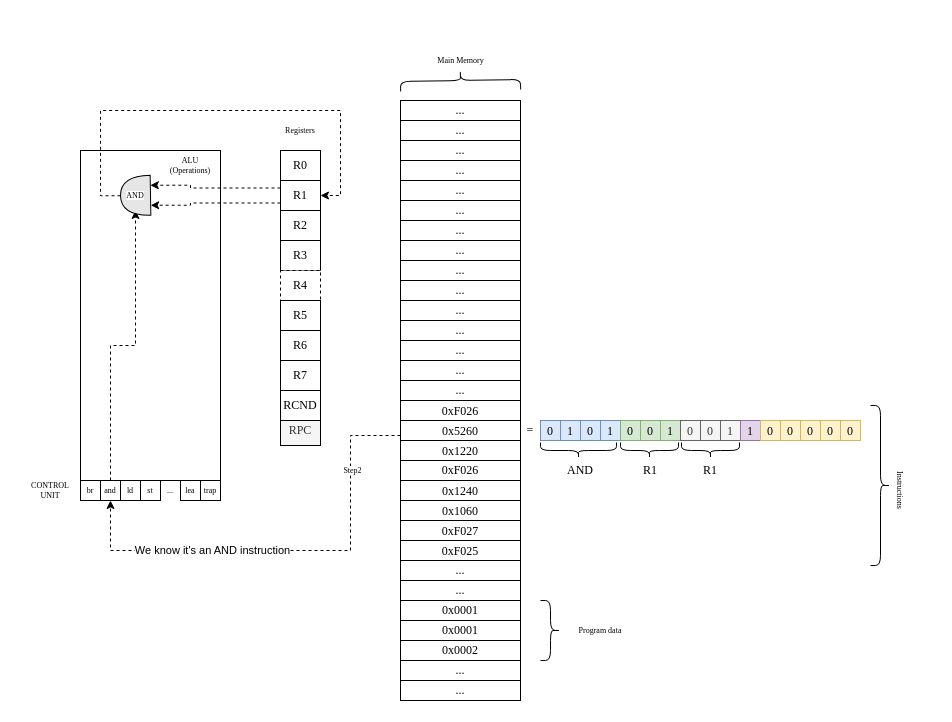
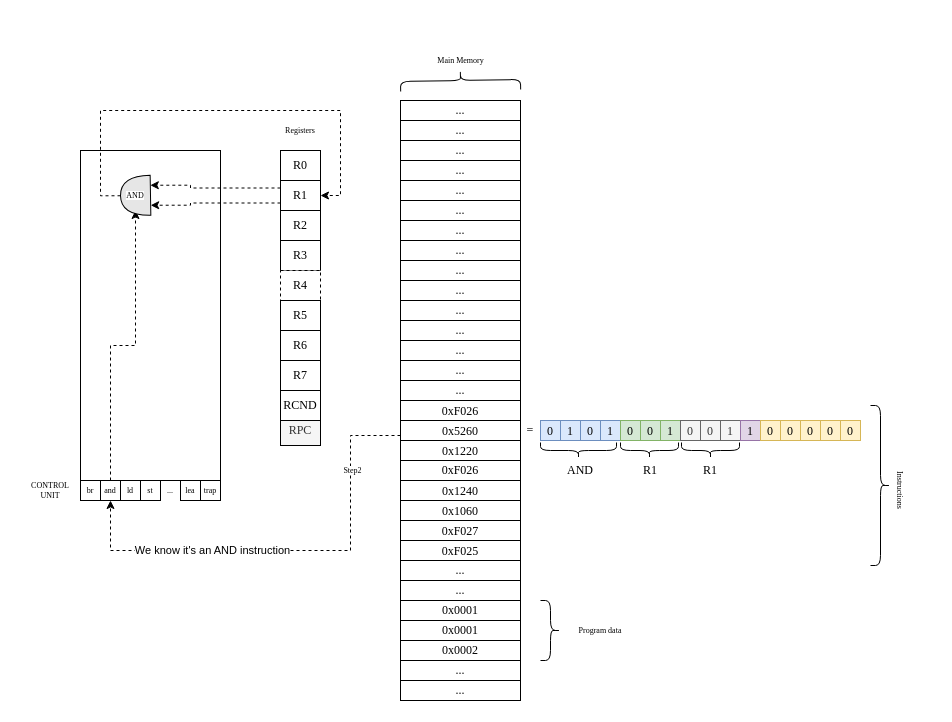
node "ALU (Operations)": removed
